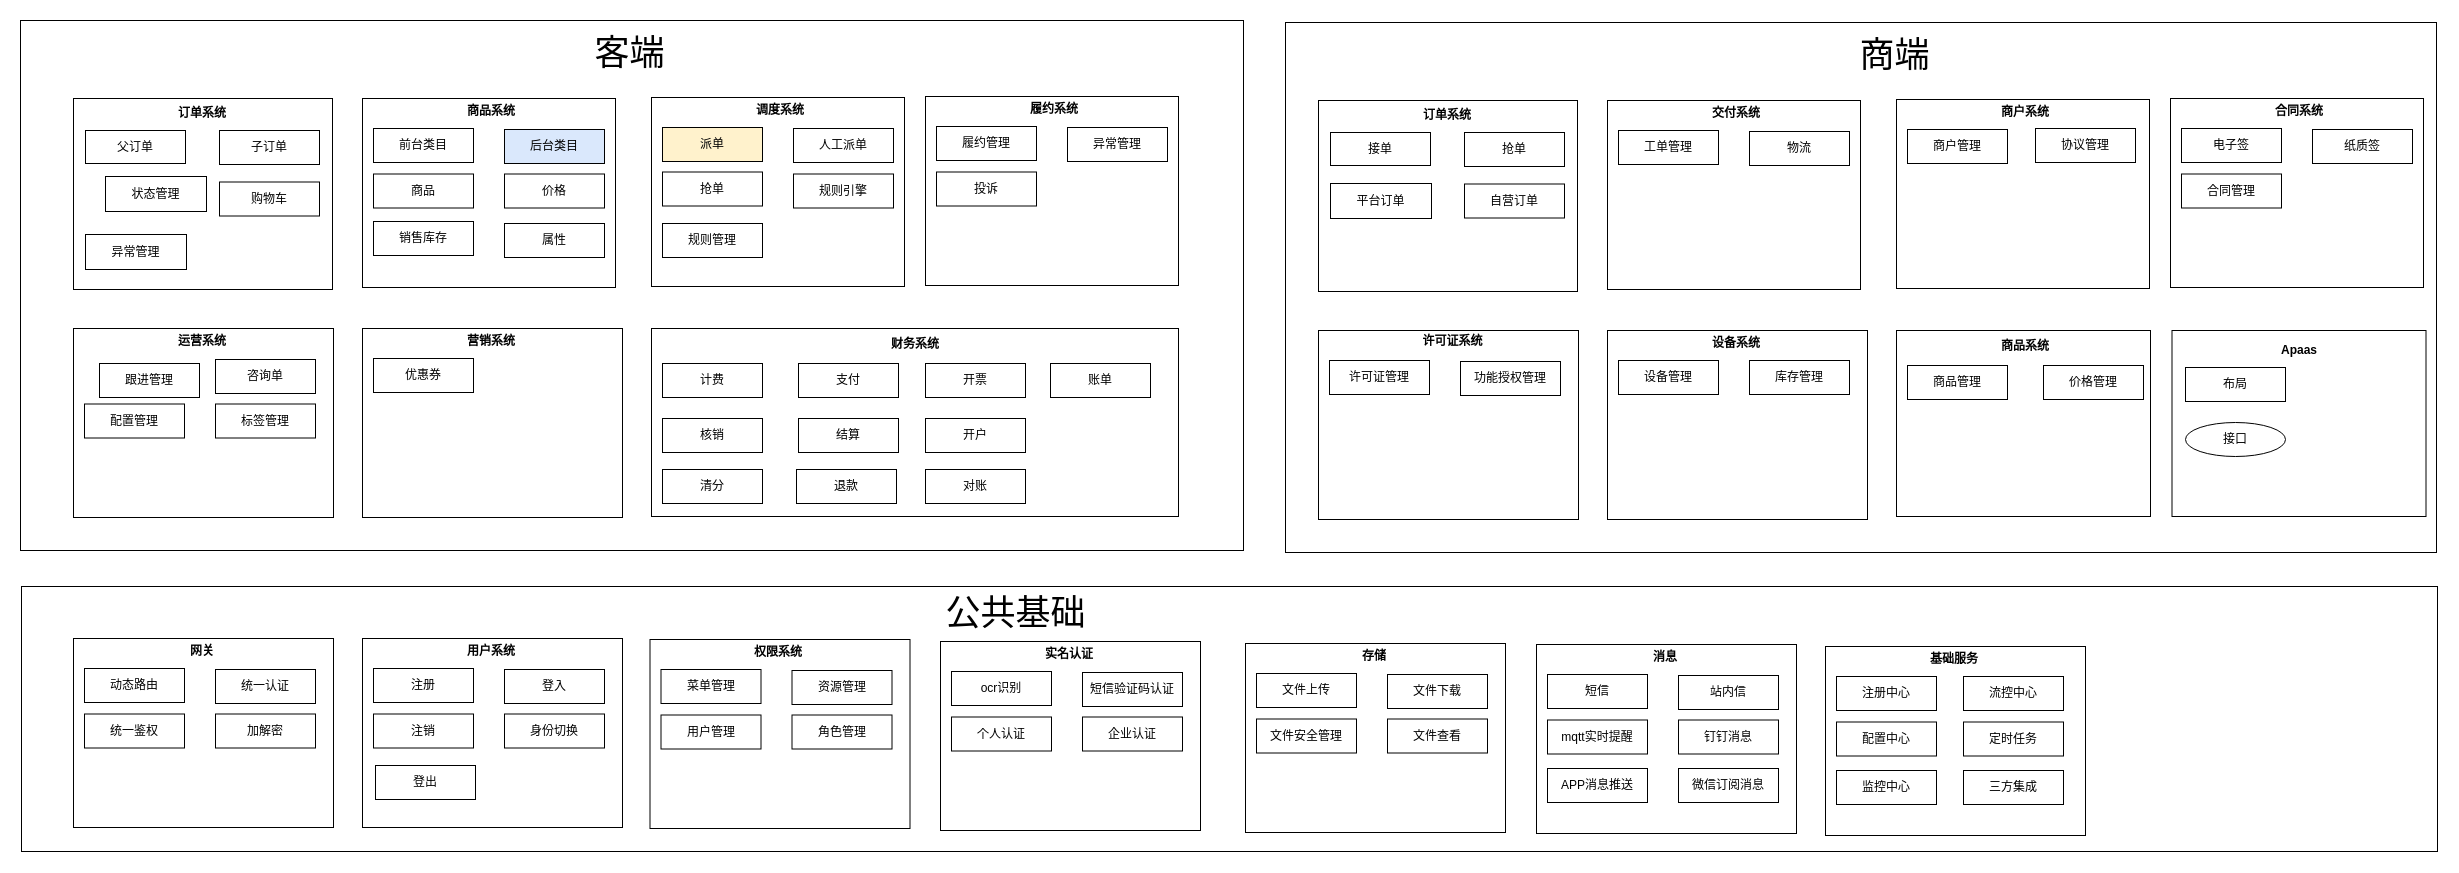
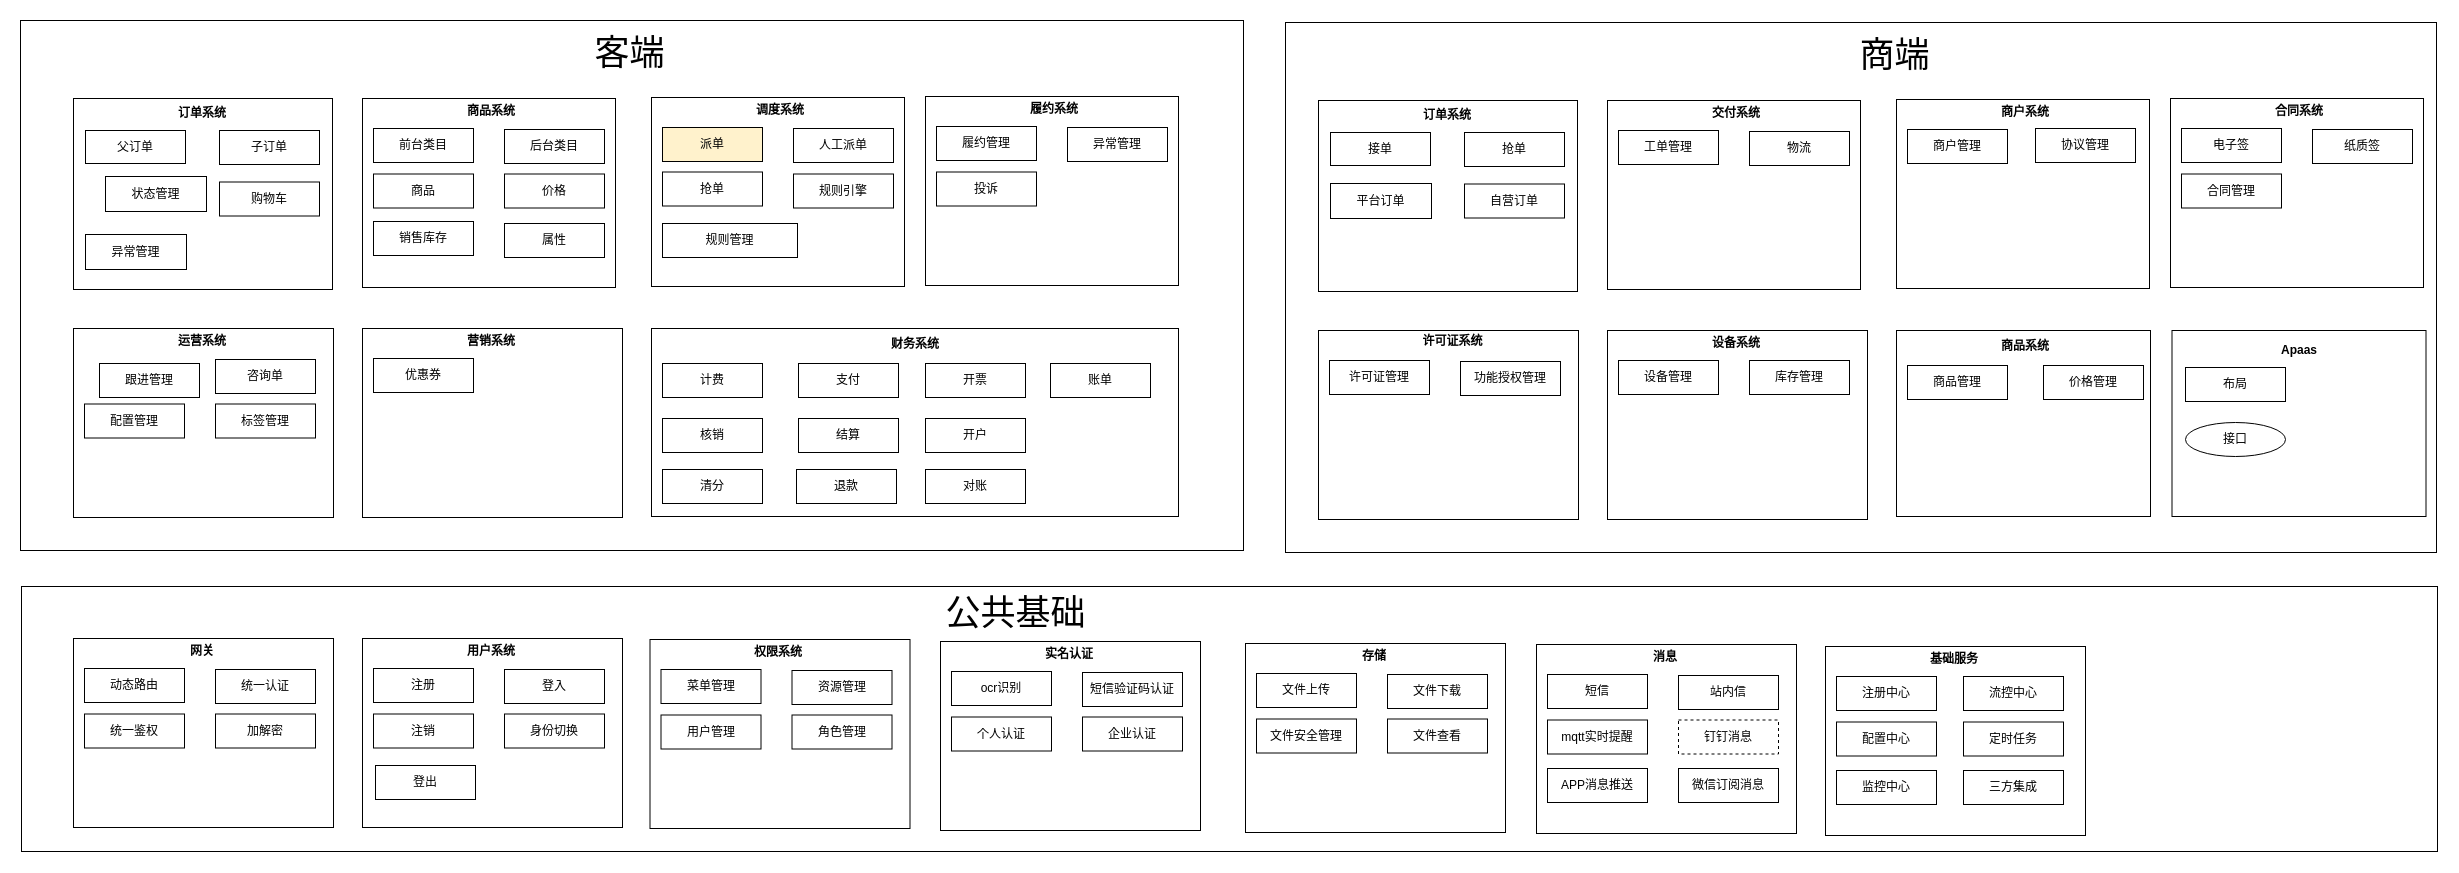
node "后台类目": fillcolor #dae8fc -> #ffffff
node "规则管理": size 100x34 -> 135x34
node "钉钉消息": style solid -> dashed
